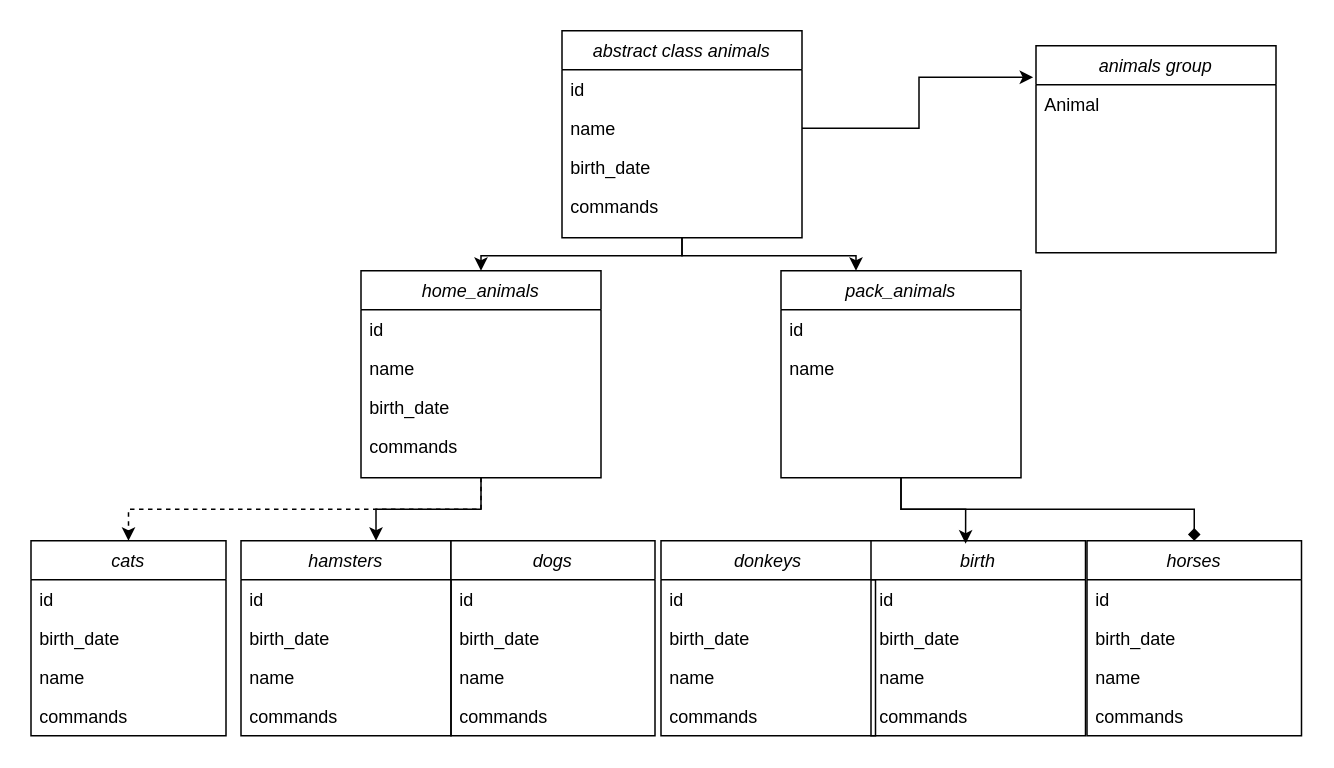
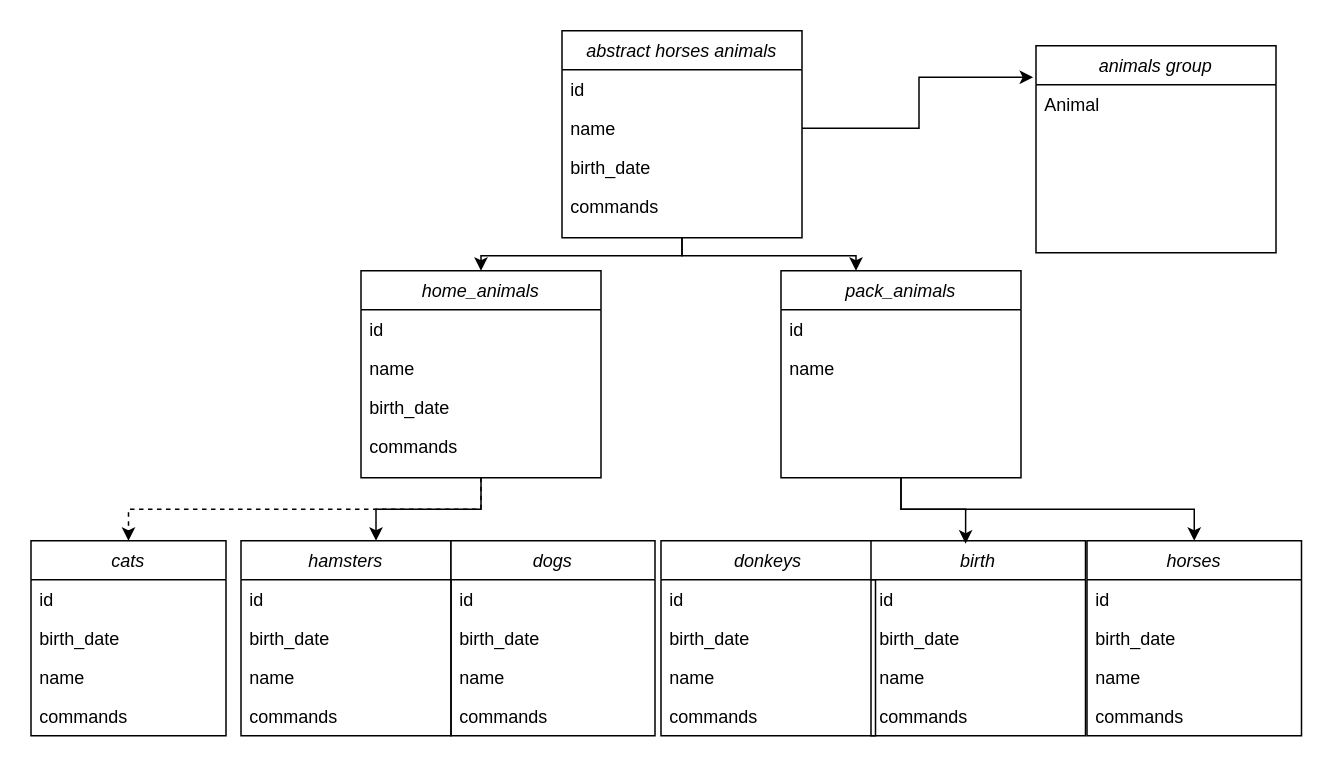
node "abstract class animals": label "abstract class animals" -> "abstract horses animals"
edge "pack_animals" -> "horses": arrowhead diamond -> classic
